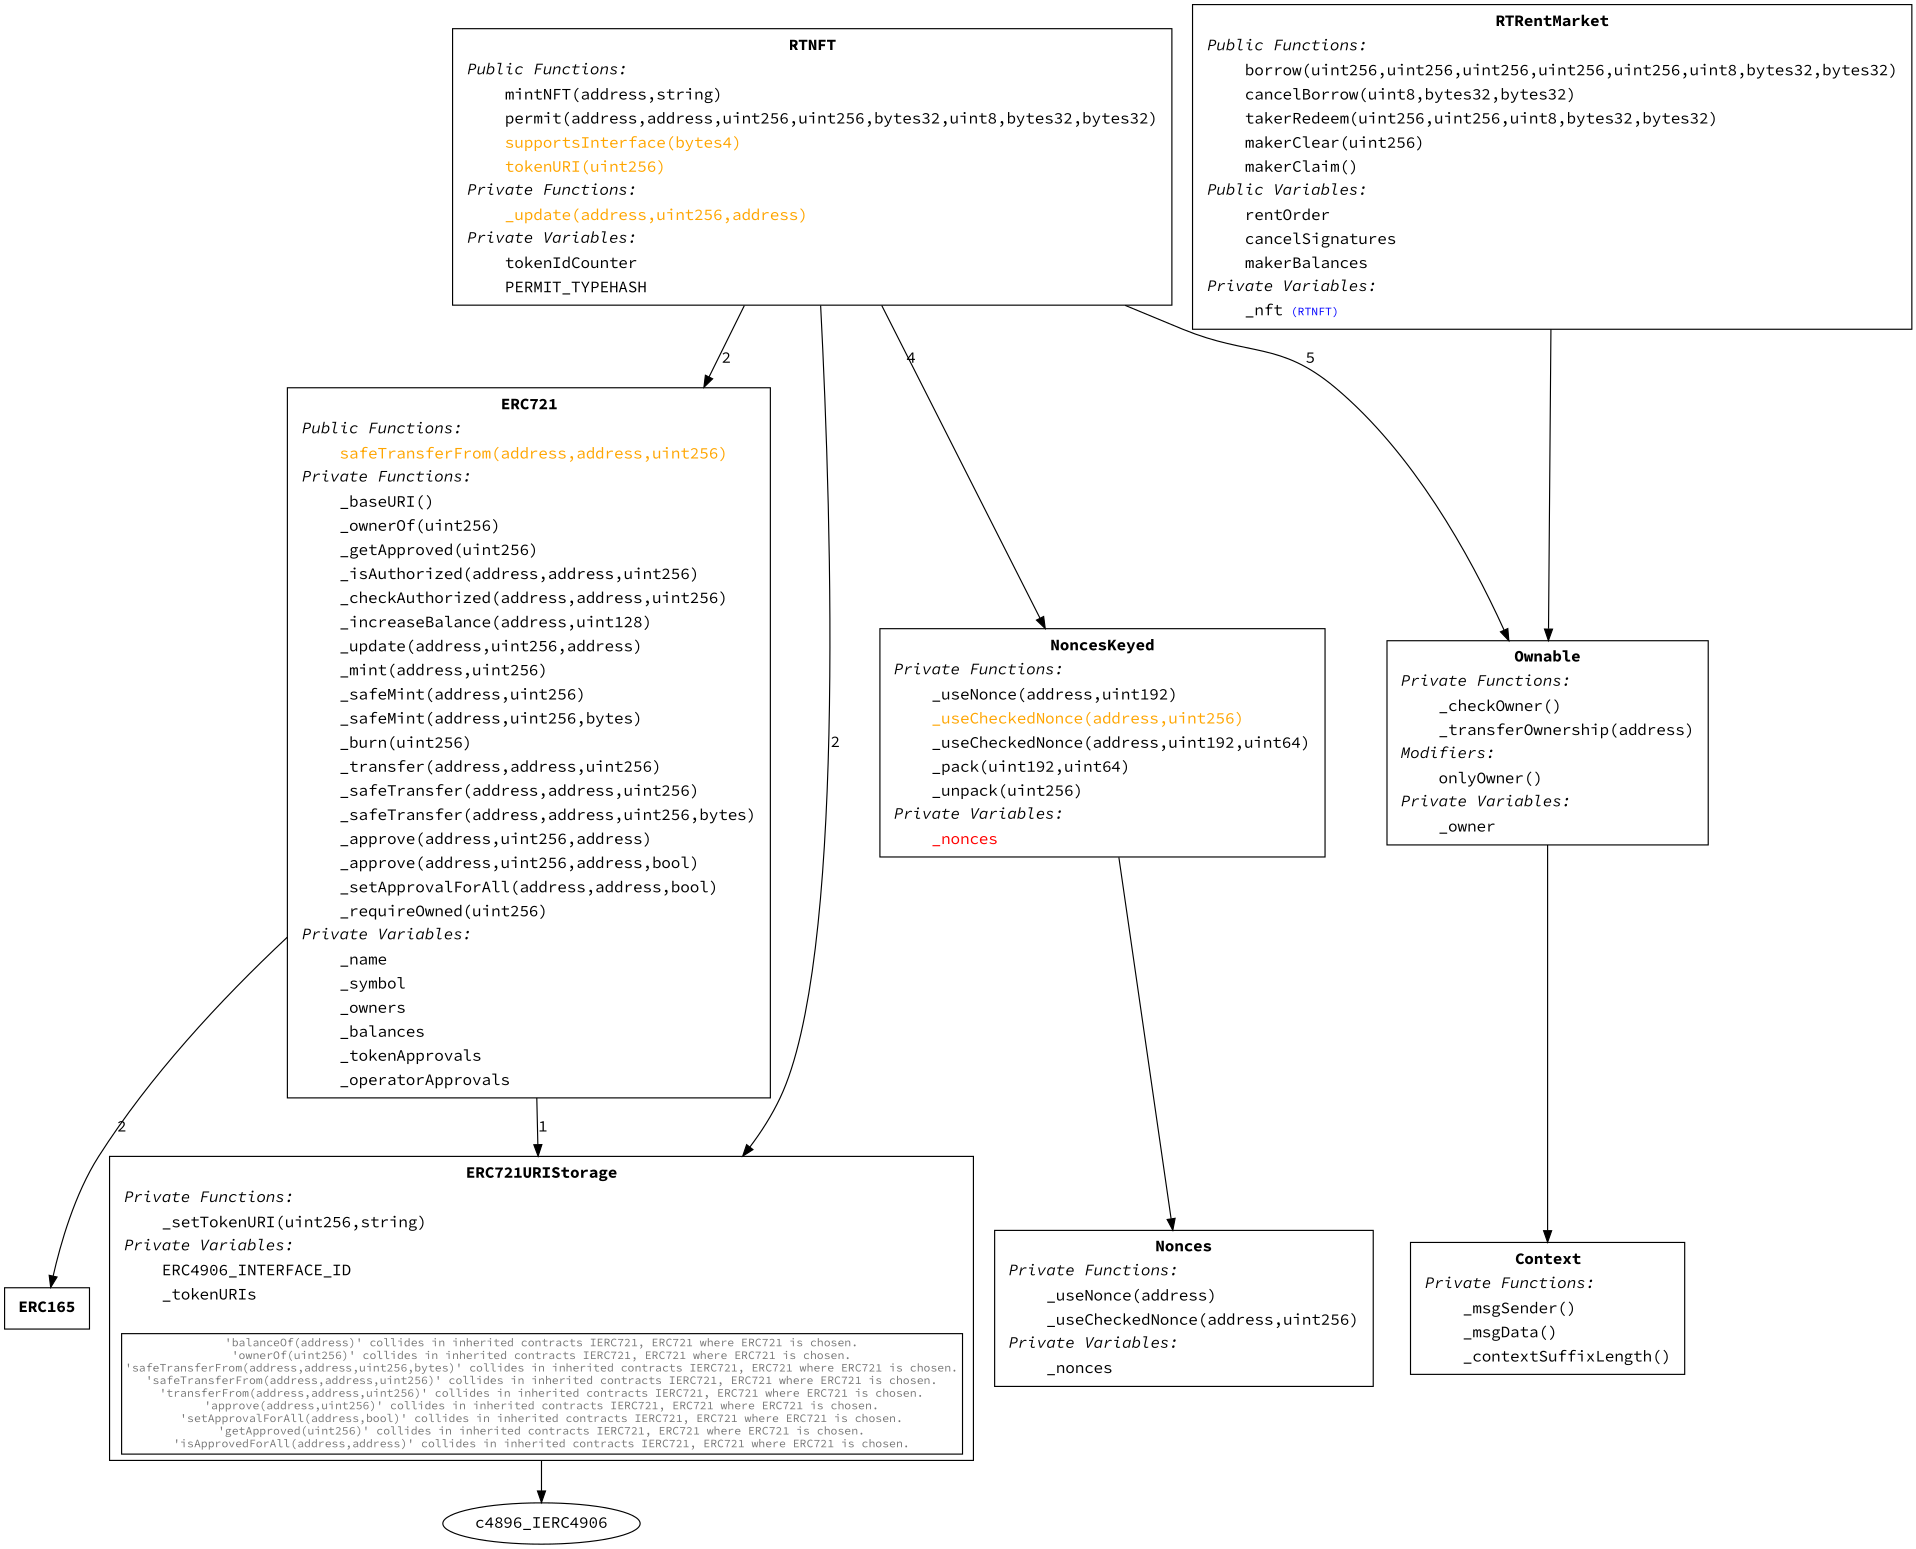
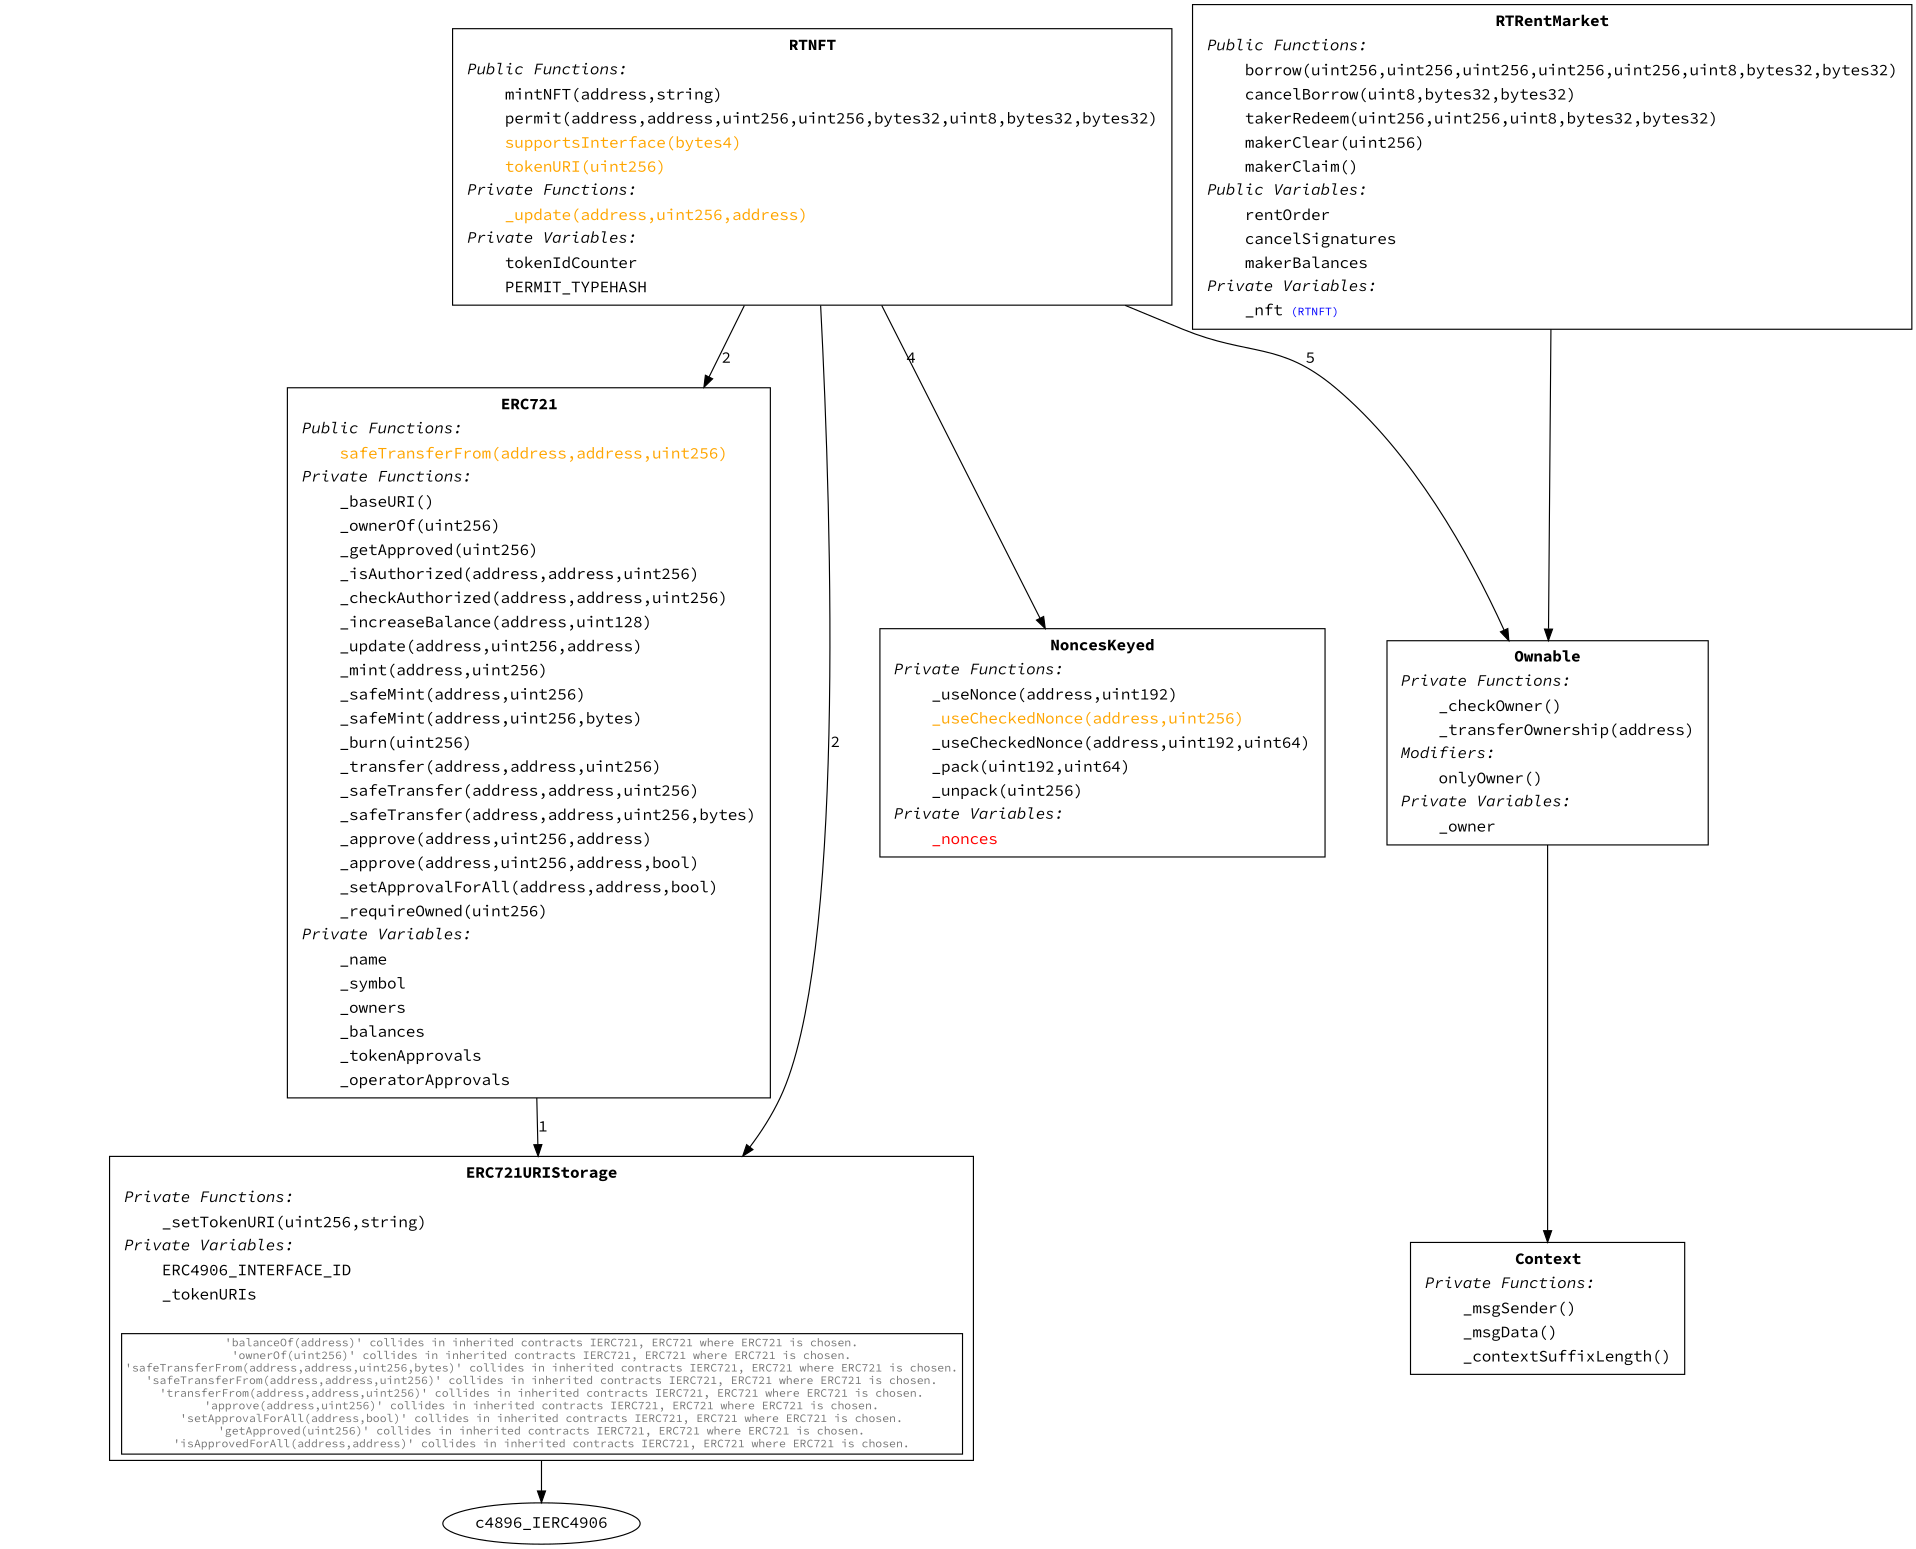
node "ERC165": removed
node "Nonces": removed
